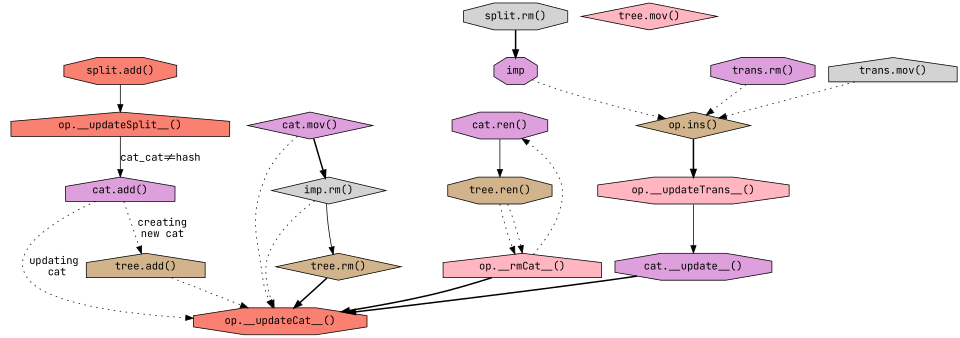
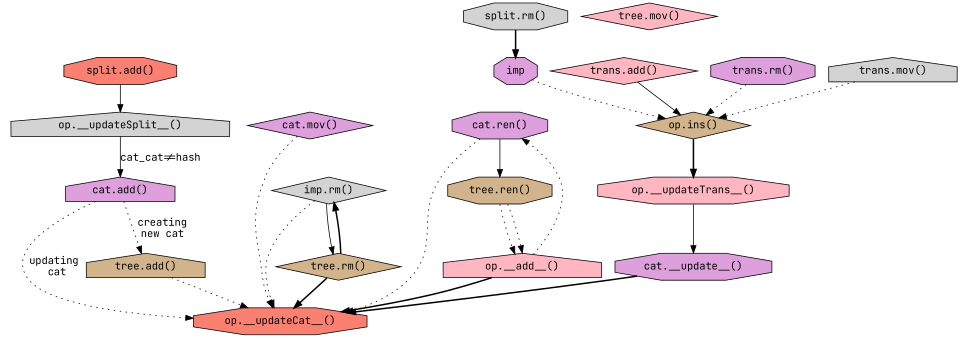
node "trans.add()": added
node "op.__updateSplit__()": fillcolor salmon -> lightgrey
edge "cat.mov()" -> "imp.rm()": now "tree.rm()" -> "imp.rm()"
edge "cat.ren()" -> "op.__updateCat__()": added
node "op.__rmCat__()": label "op.__rmCat__()" -> "op.__add__()"
